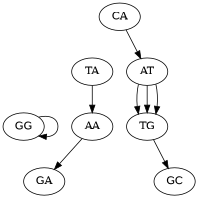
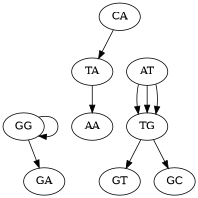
edge "CA" -> "AT": now "CA" -> "TA"
edge "AA" -> "GA": now "GG" -> "GA"
node "GT": added
